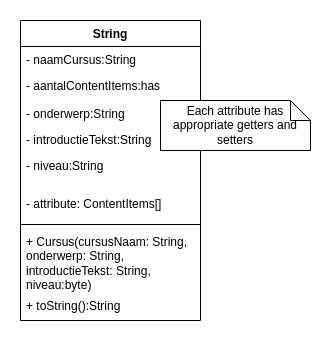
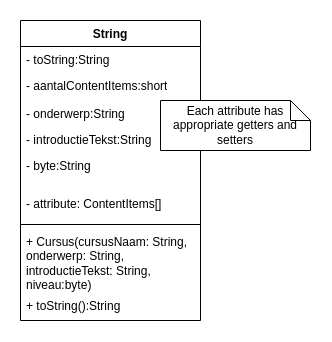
node "- naamCursus:String": label "- naamCursus:String" -> "- toString:String"
node "- aantalContentItems:has": label "- aantalContentItems:has" -> "- aantalContentItems:short"
node "- niveau:String": label "- niveau:String" -> "- byte:String"
